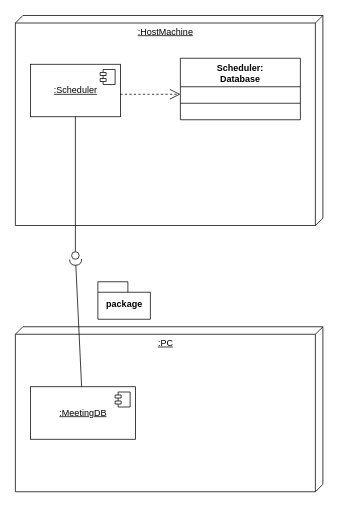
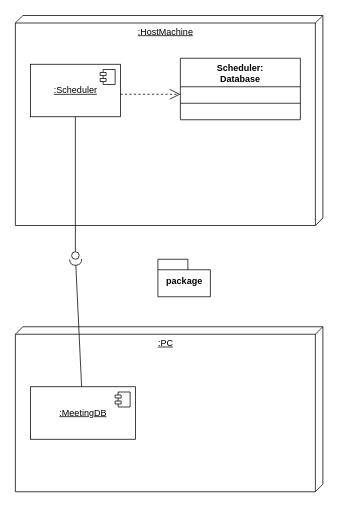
node "package": moved (124, 300) -> (184, 278)
